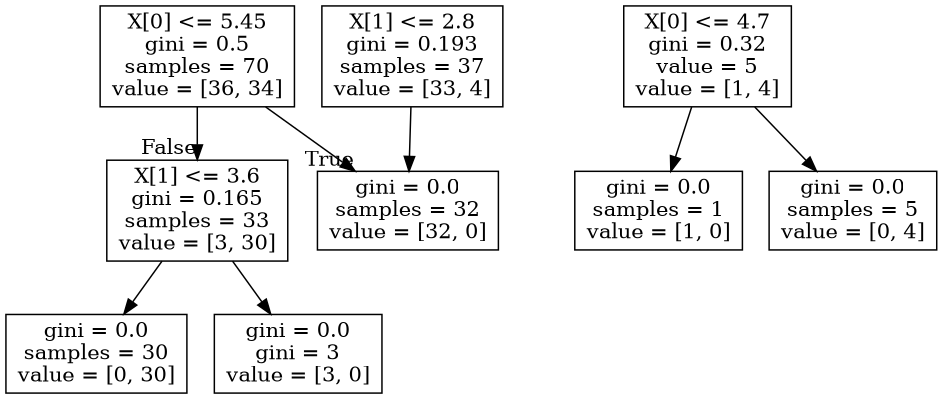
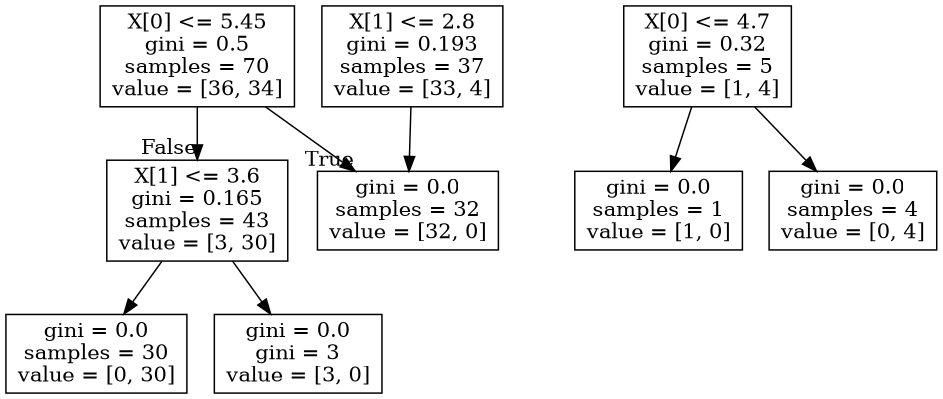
node "X[0] <= 4.7 gini = 0.32 value = 5 value = [1, 4]": label "X[0] <= 4.7 gini = 0.32 value = 5 value = [1, 4]" -> "X[0] <= 4.7 gini = 0.32 samples = 5 value = [1, 4]"
node "X[1] <= 3.6 gini = 0.165 samples = 33 value = [3, 30]": label "X[1] <= 3.6 gini = 0.165 samples = 33 value = [3, 30]" -> "X[1] <= 3.6 gini = 0.165 samples = 43 value = [3, 30]"
node "gini = 0.0 samples = 5 value = [0, 4]": label "gini = 0.0 samples = 5 value = [0, 4]" -> "gini = 0.0 samples = 4 value = [0, 4]"
